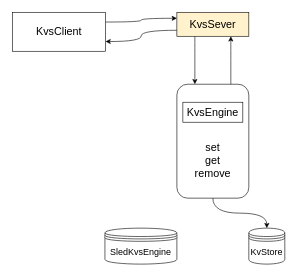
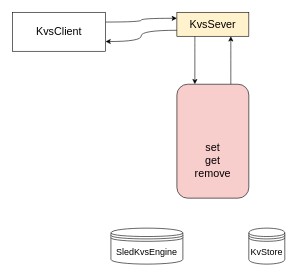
node "KvsEngine": removed
node "set get remove": fillcolor #ffffff -> #f8cecc
edge "set get remove" -> "KvStore": removed
node "SledKvsEngine": moved (141, 246) -> (147, 246)
